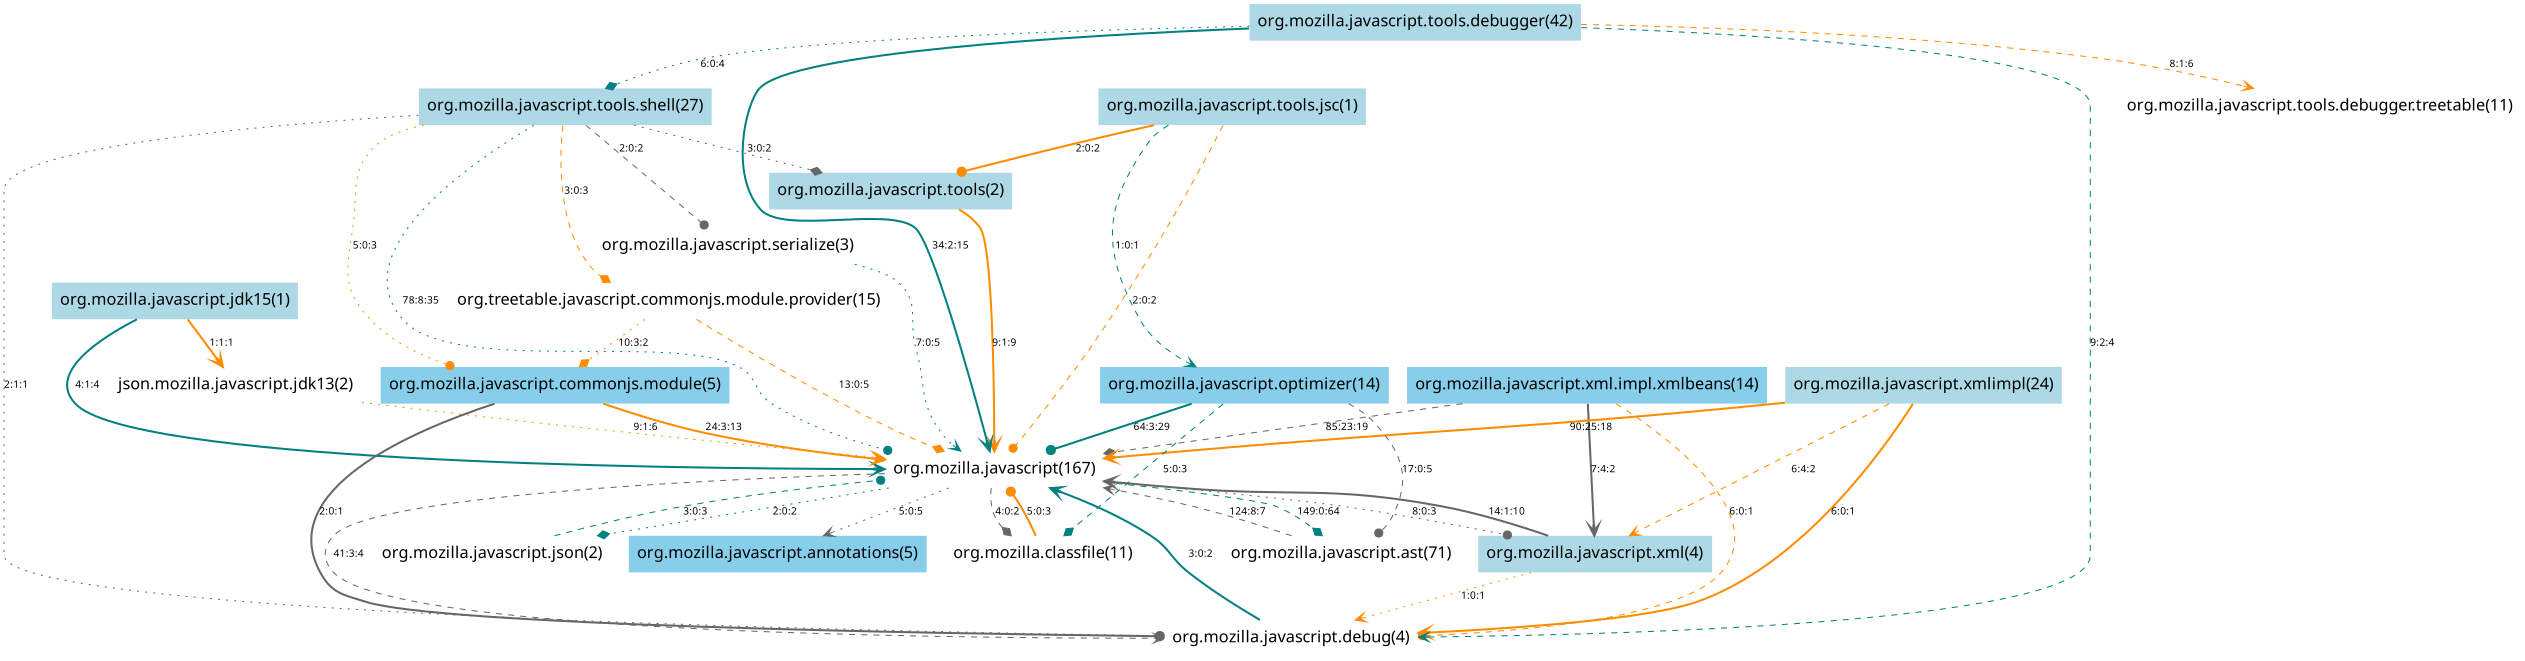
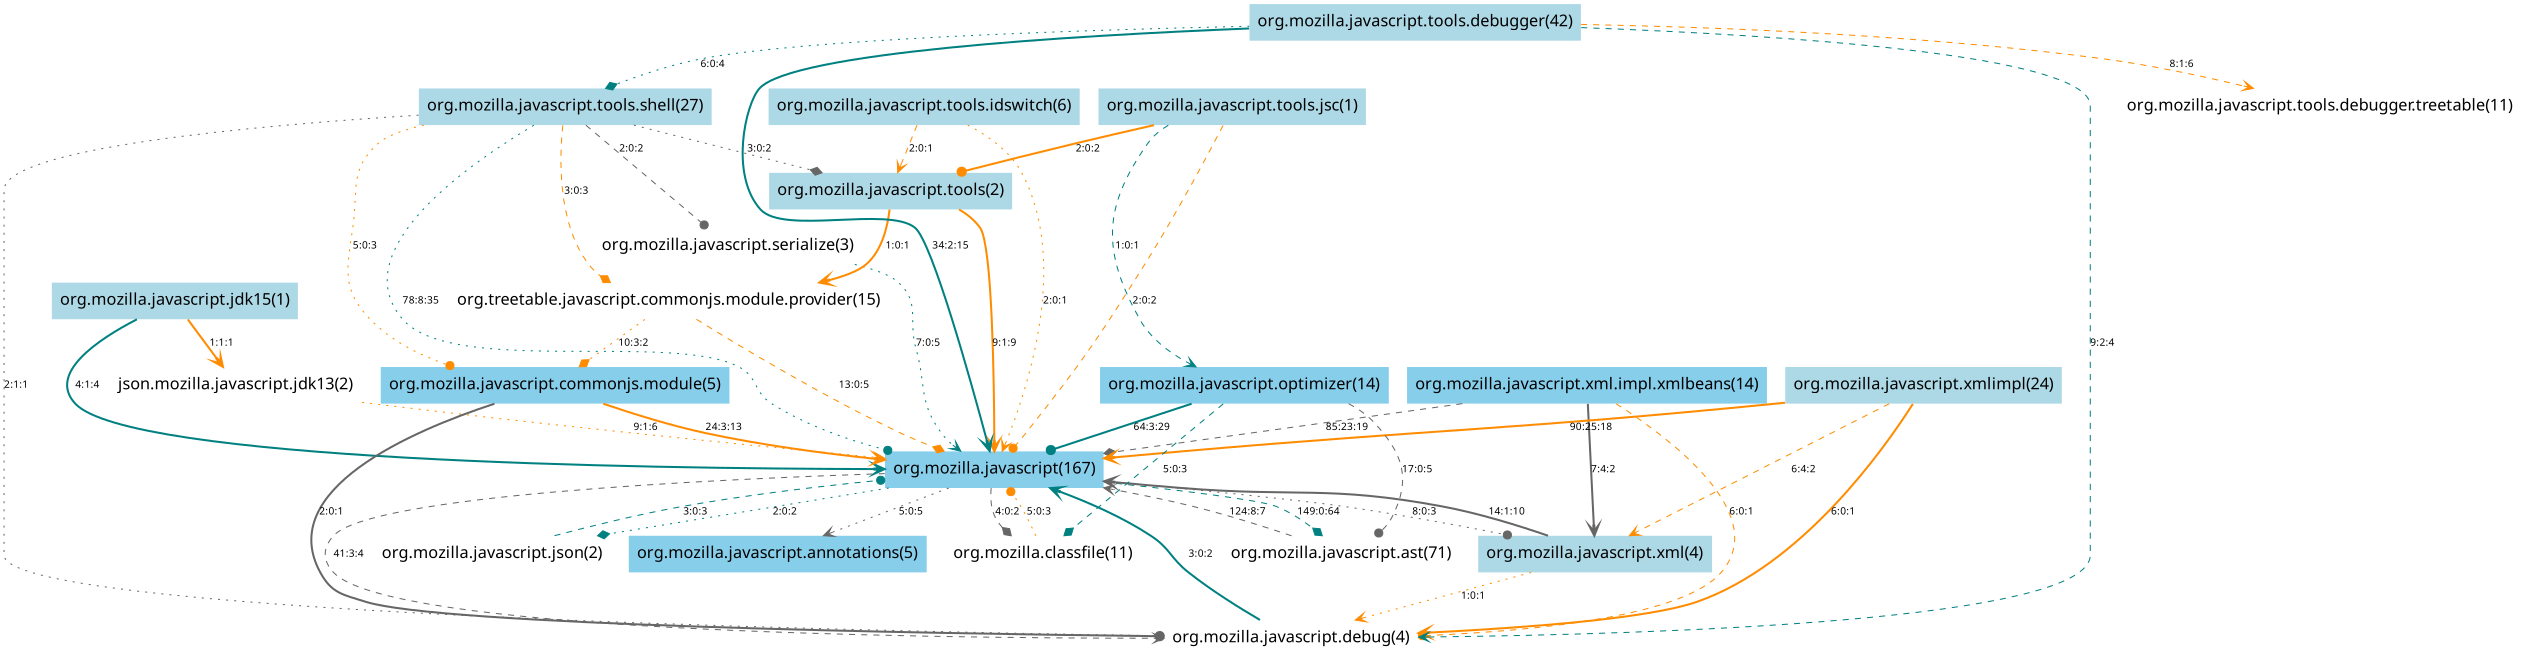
node "org.mozilla.javascript.tools.idswitch(6)": added
edge "org.mozilla.javascript.tools(2)" -> "org.treetable.javascript.commonjs.module.provider(15)": added, label "1:0:1"
node "org.mozilla.javascript(167)": fillcolor white -> skyblue
edge "org.mozilla.classfile(11)" -> "org.mozilla.javascript(167)": style bold -> dotted
